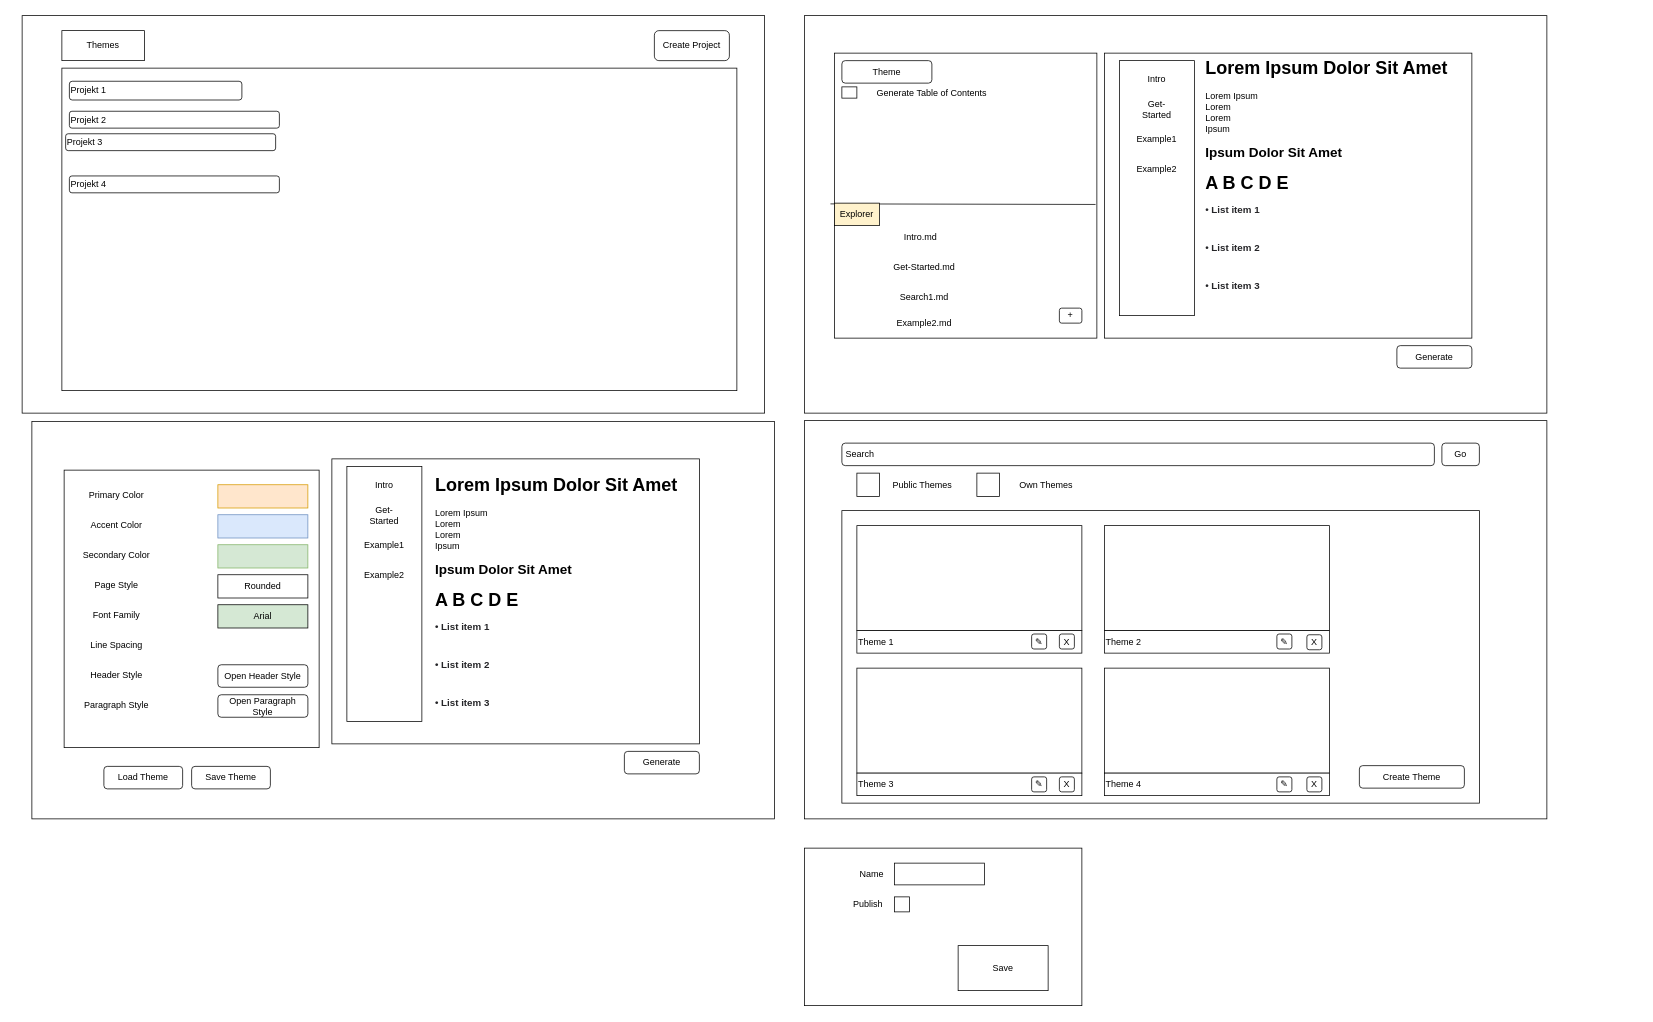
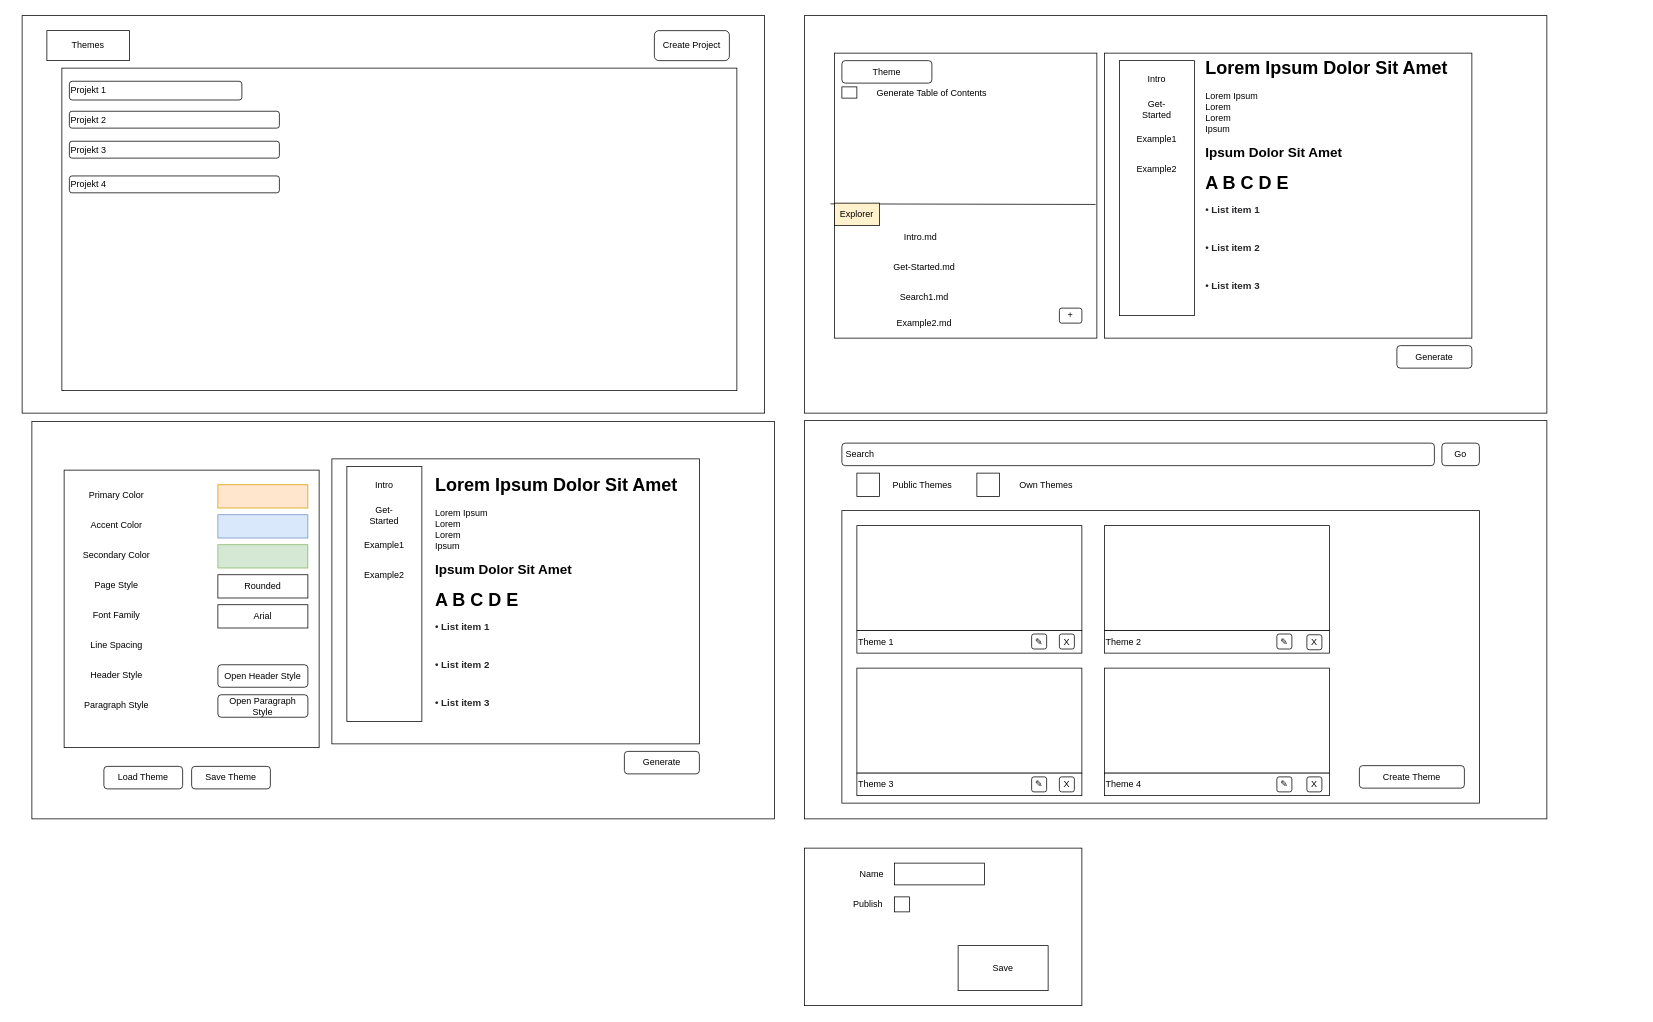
node "Themes": moved (103, 45) -> (88, 45)
node "Projekt 3": moved (171, 142) -> (174, 149)
node "Arial": fillcolor #d5e8d4 -> #ffffff
